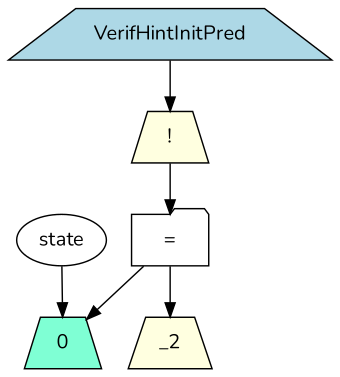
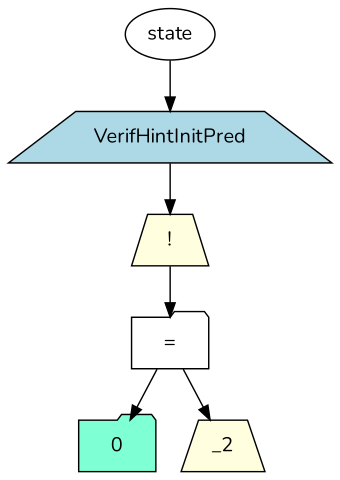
edge "state" -> "0": now "state" -> "VerifHintInitPred"
node "0": shape trapezium -> folder
